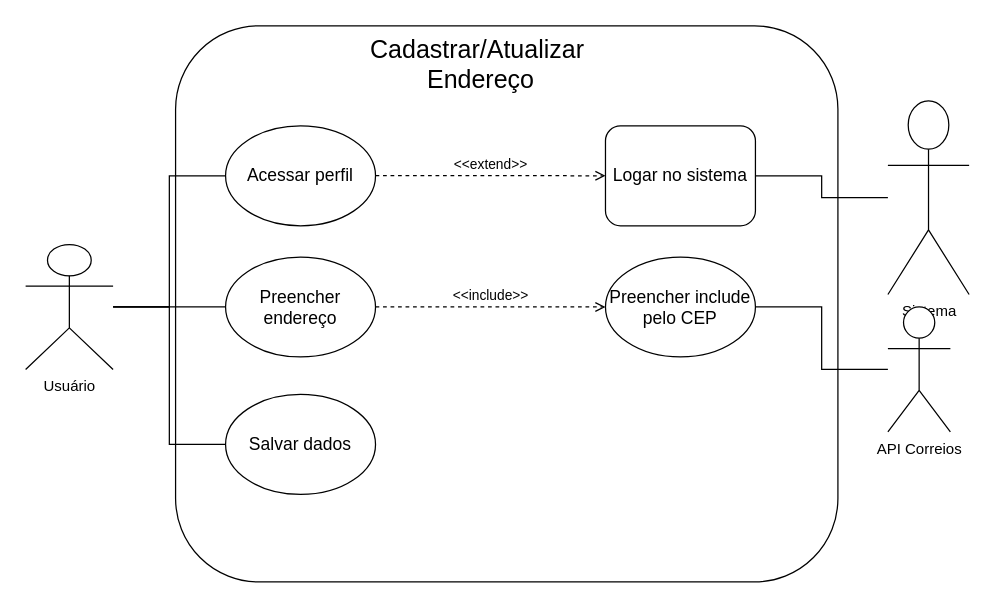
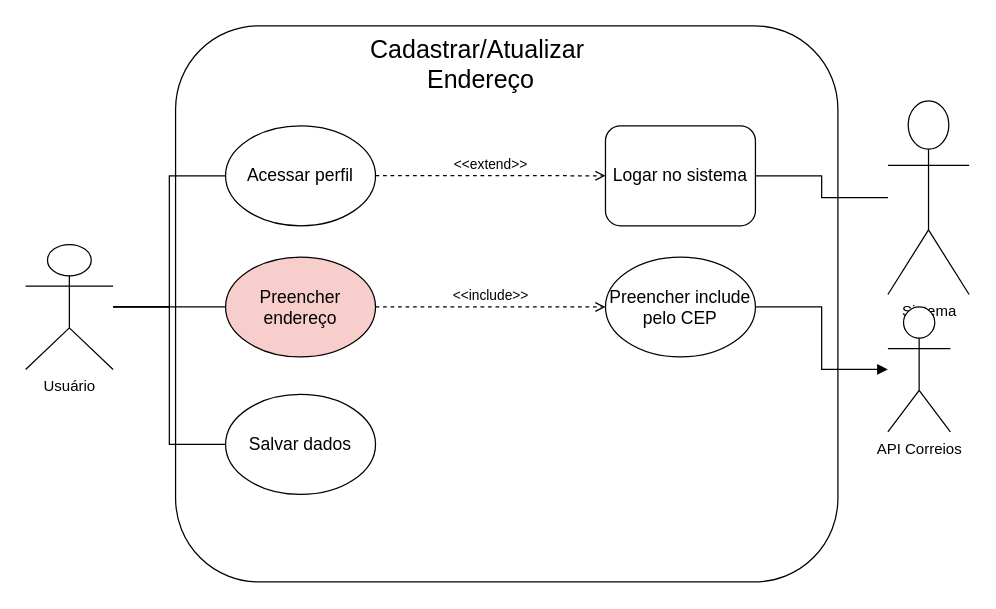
node "Preencher endereço": fillcolor #ffffff -> #f8cecc
edge "Preencher include pelo CEP" -- "API Correios": arrowhead none -> block
